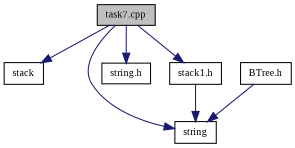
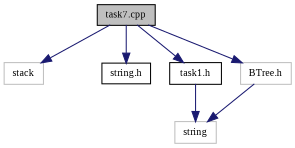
node "stack": color black -> grey75
node "stack1.h": label "stack1.h" -> "task1.h"
node "BTree.h": color black -> grey75
edge "task7.cpp" -> "string": now "task7.cpp" -> "BTree.h"
node "string": color black -> grey75
